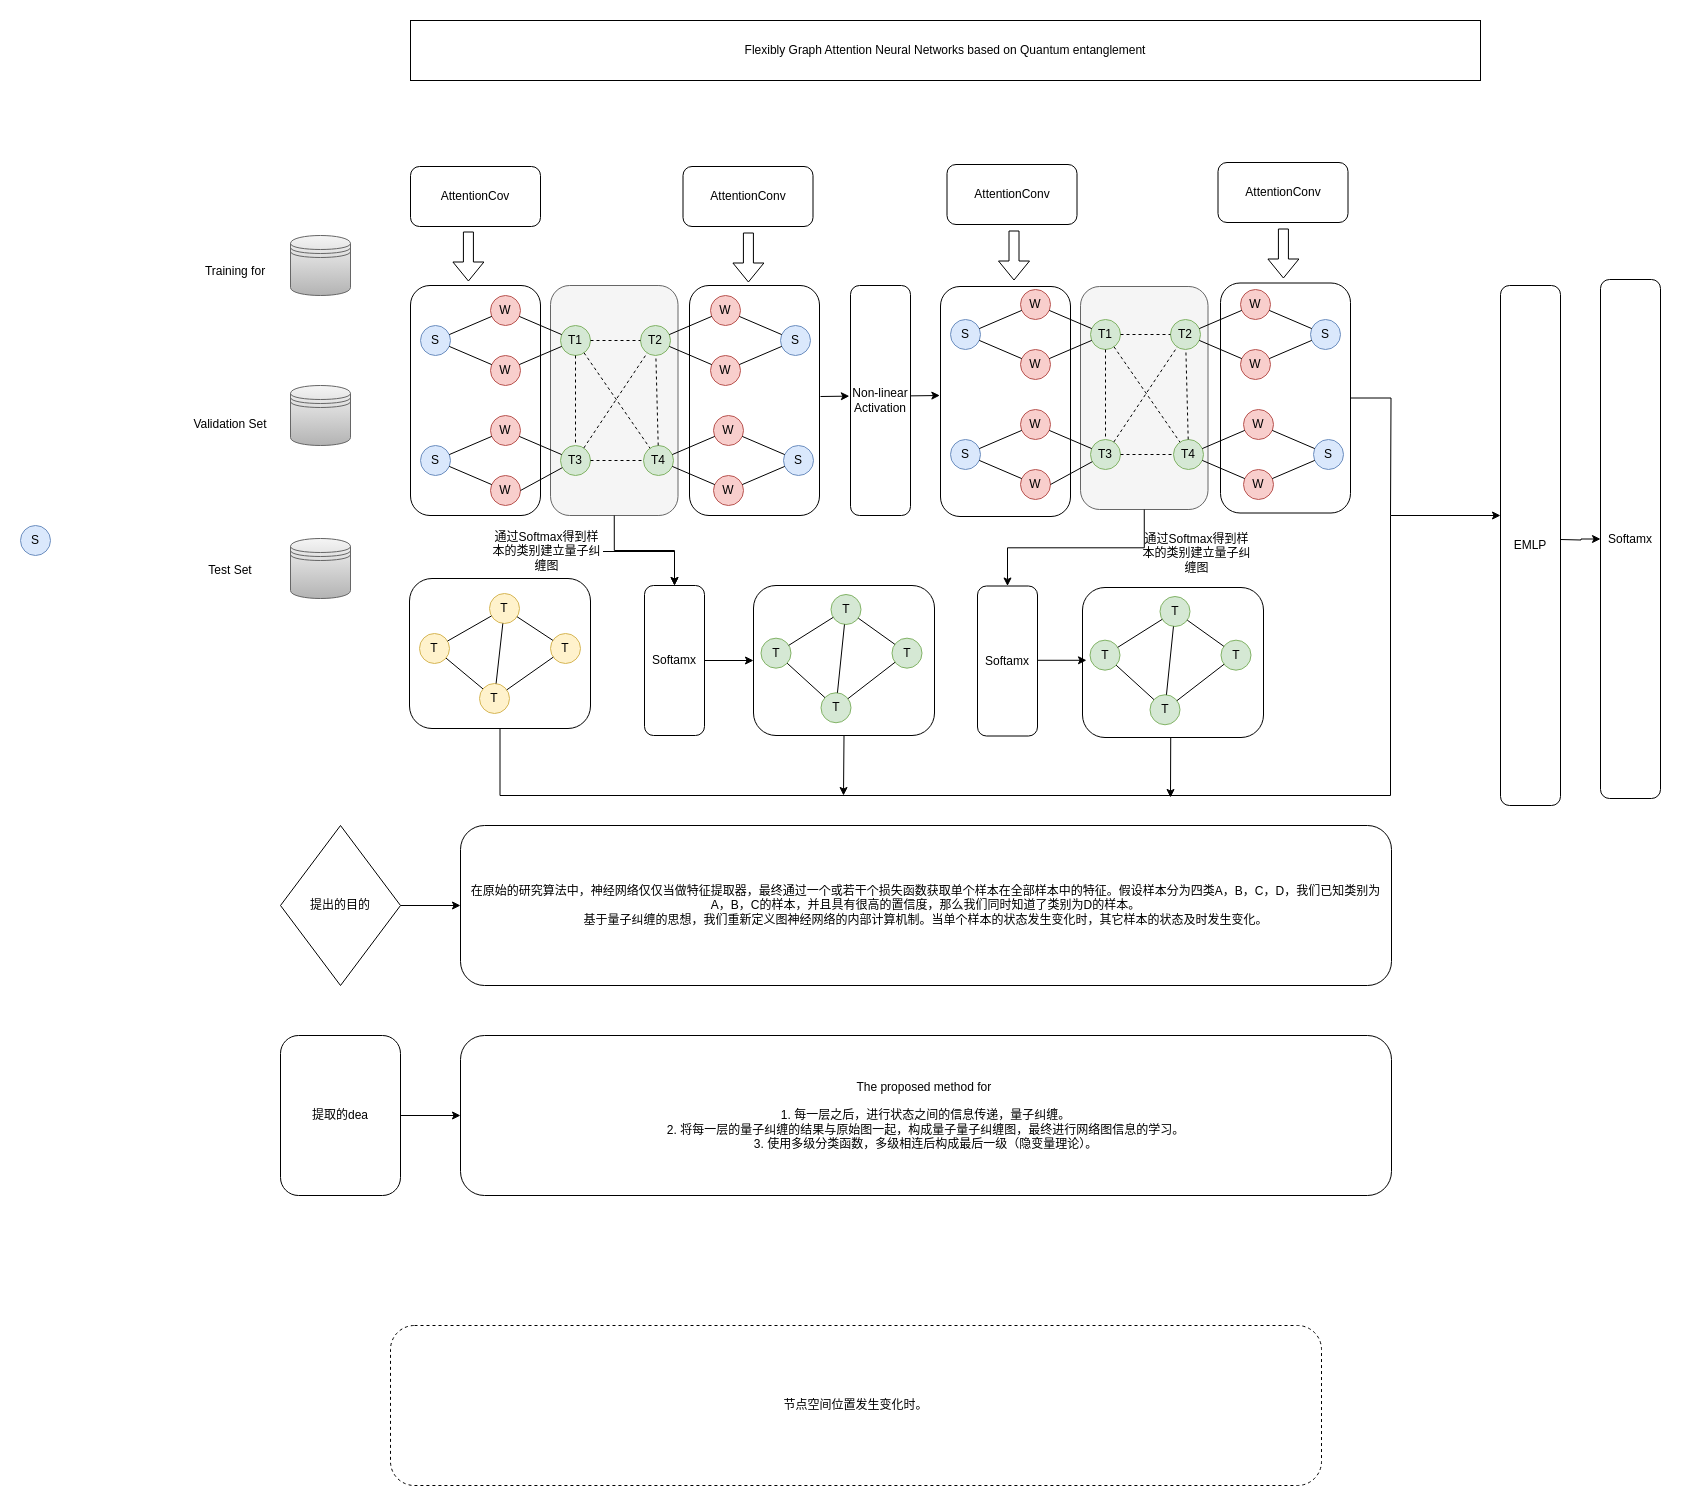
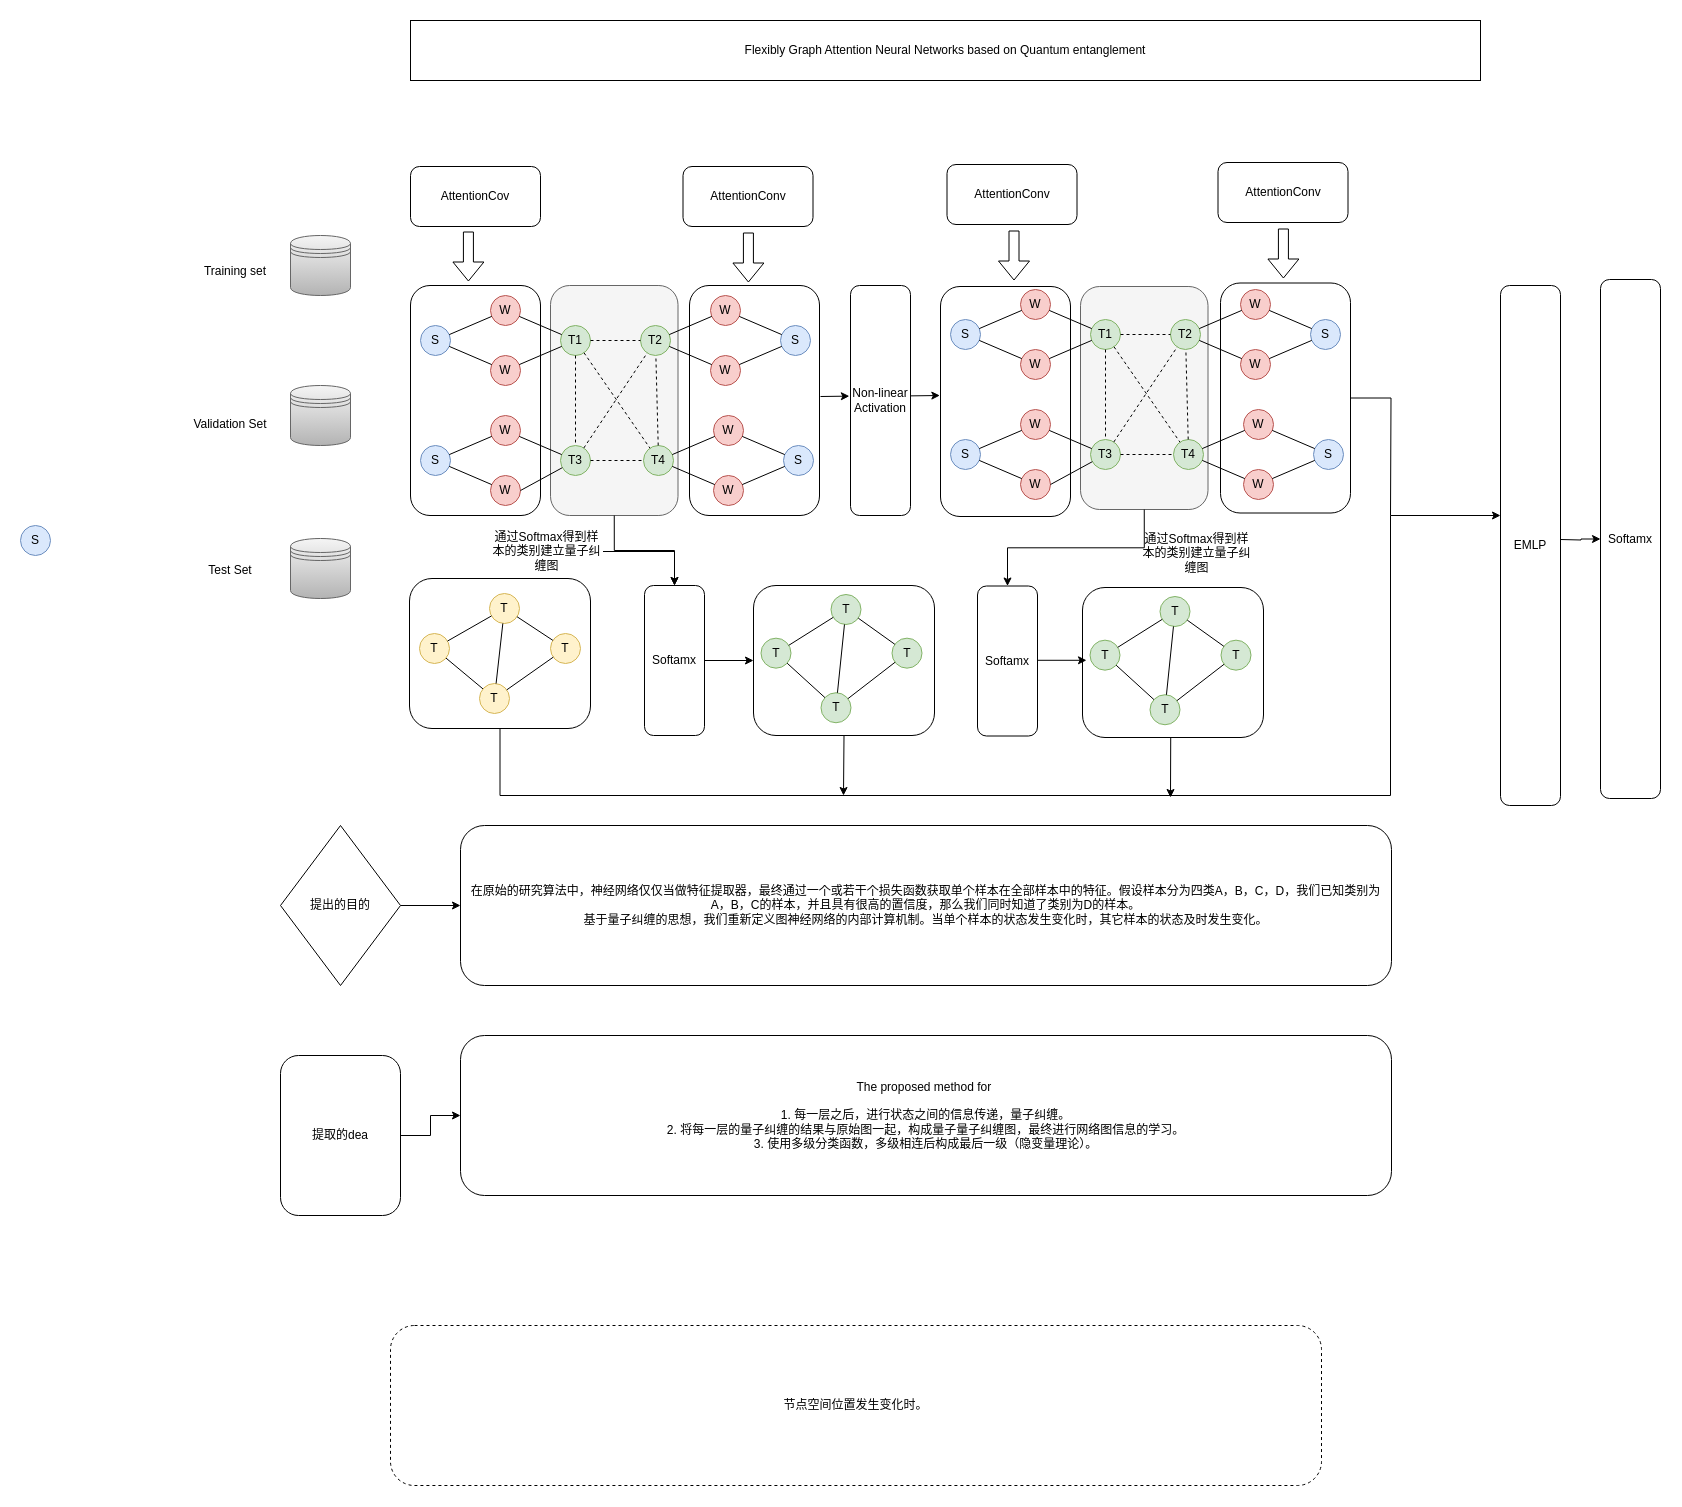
node "Training for": label "Training for" -> "Training set"
node "提取的dea": moved (341, 1116) -> (341, 1136)
